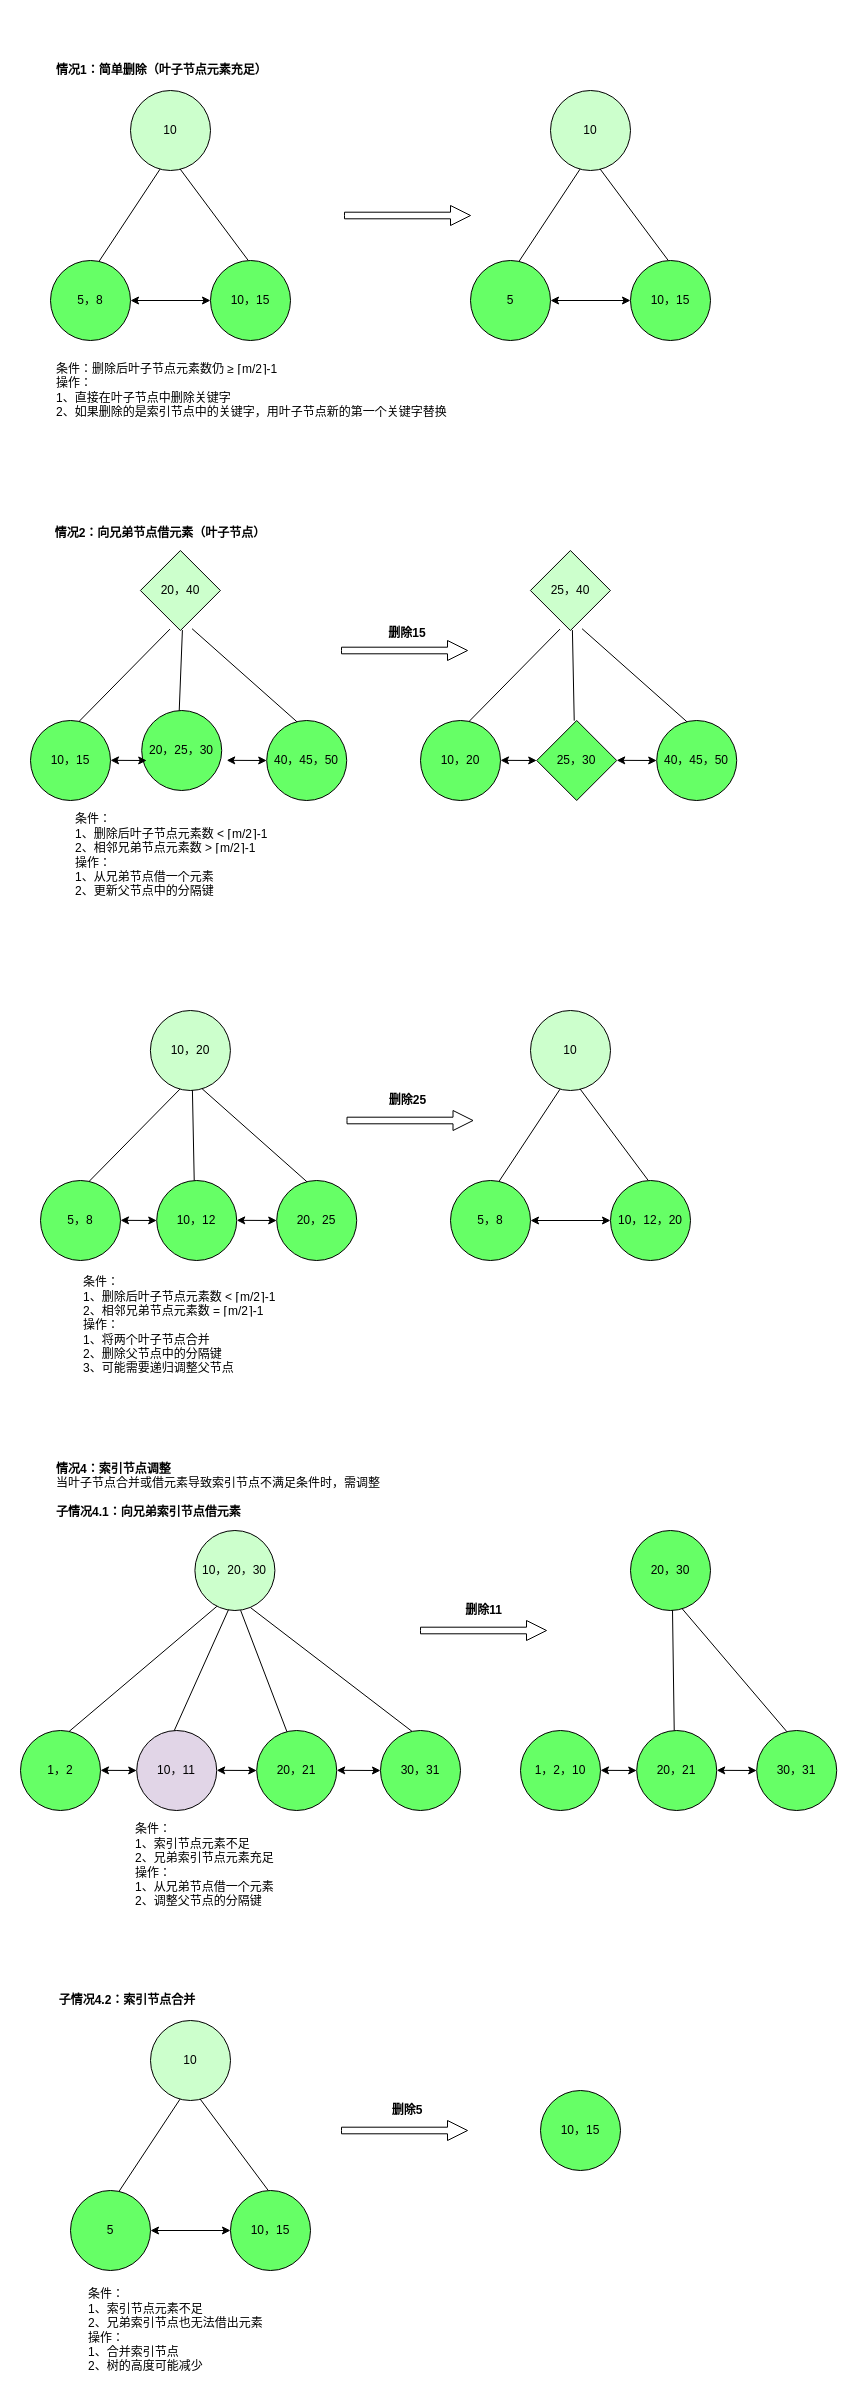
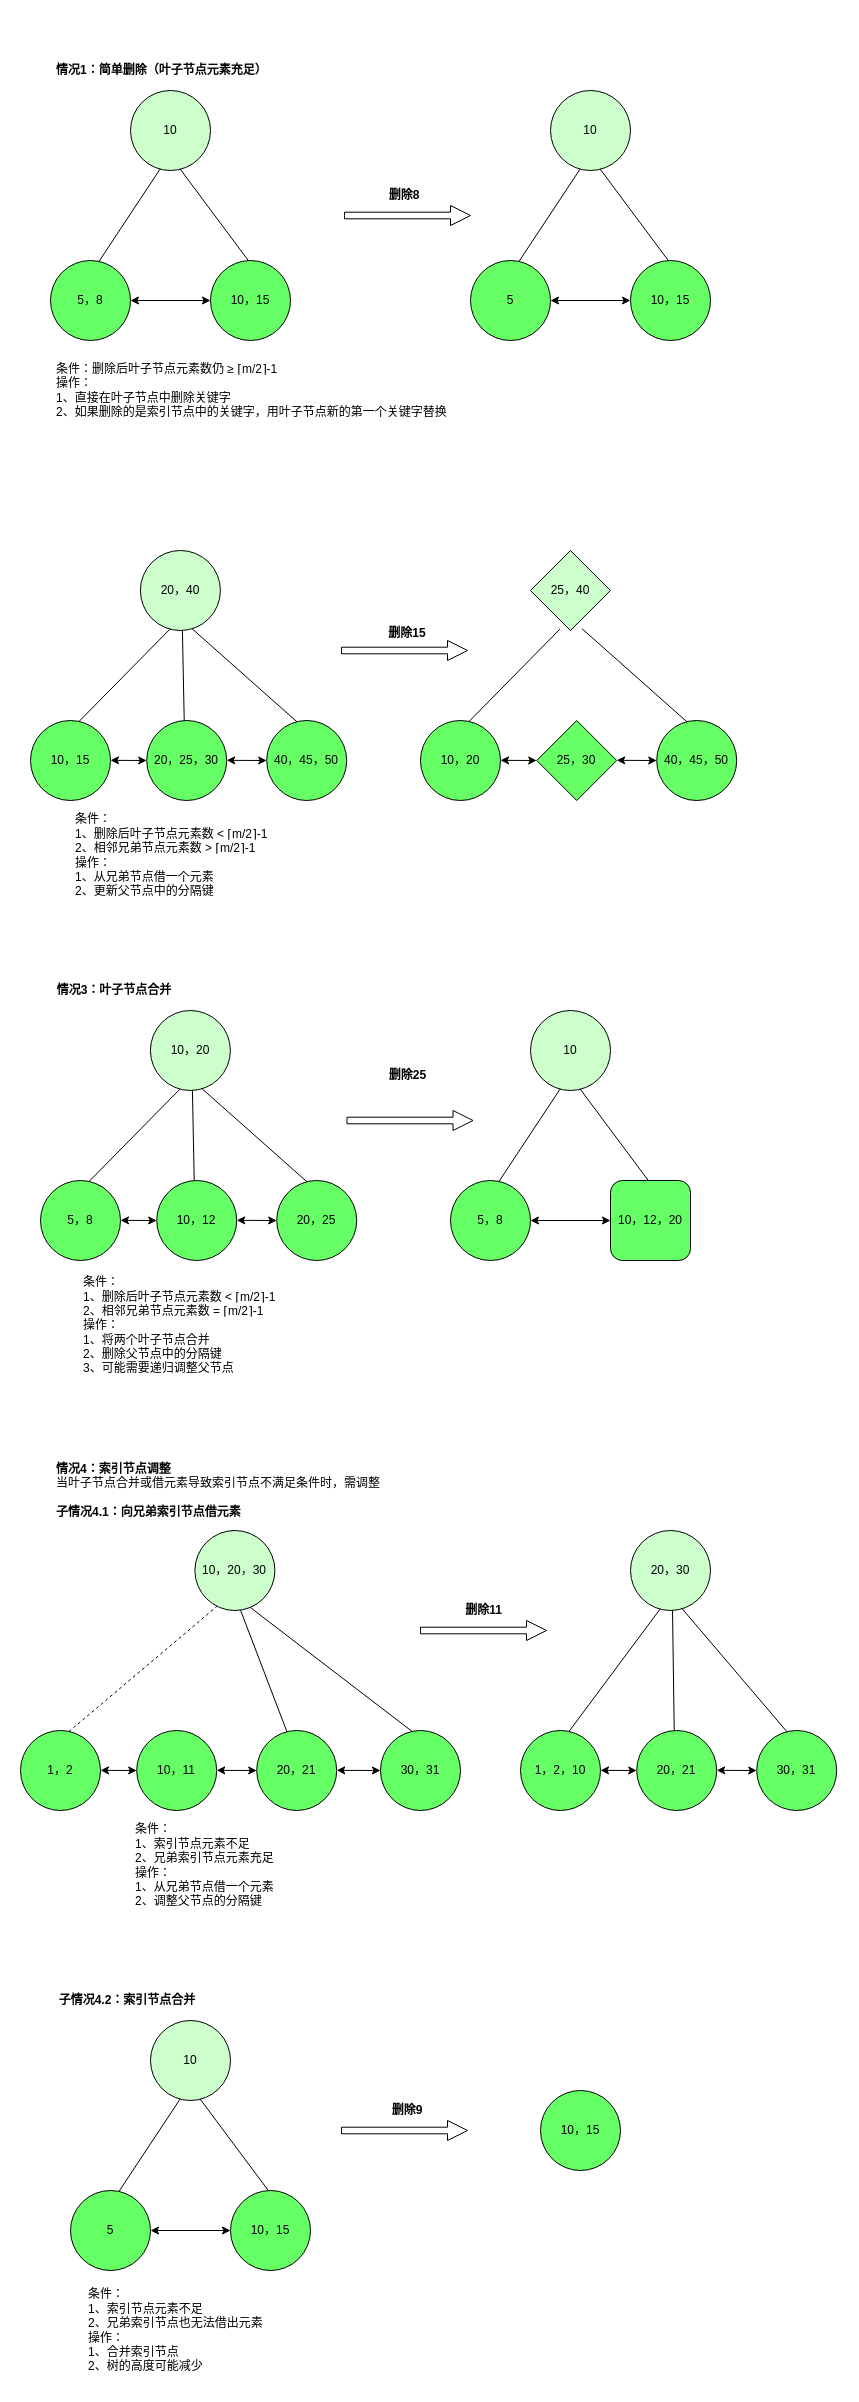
node "删除8": added
node "情况2：向兄弟节点借元素（叶子节点）": removed
node "20，40": shape diamond -> ellipse
edge "25，40" -- "25，30": removed
node "20，25，30": moved (182, 751) -> (187, 761)
node "情况3：叶子节点合并": added
node "删除25": moved (408, 1101) -> (408, 1076)
node "10，12，20": shape ellipse -> rounded rectangle
node "20，30": fillcolor #66ff66 -> #ccffcc
edge "10，20，30" -- "1，2": style solid -> dashed
edge "10，20，30" -- "10，11": removed
edge "20，30" -- "1，2，10": added
node "10，11": fillcolor #e1d5e7 -> #66ff66
node "删除5": label "删除5" -> "删除9"
